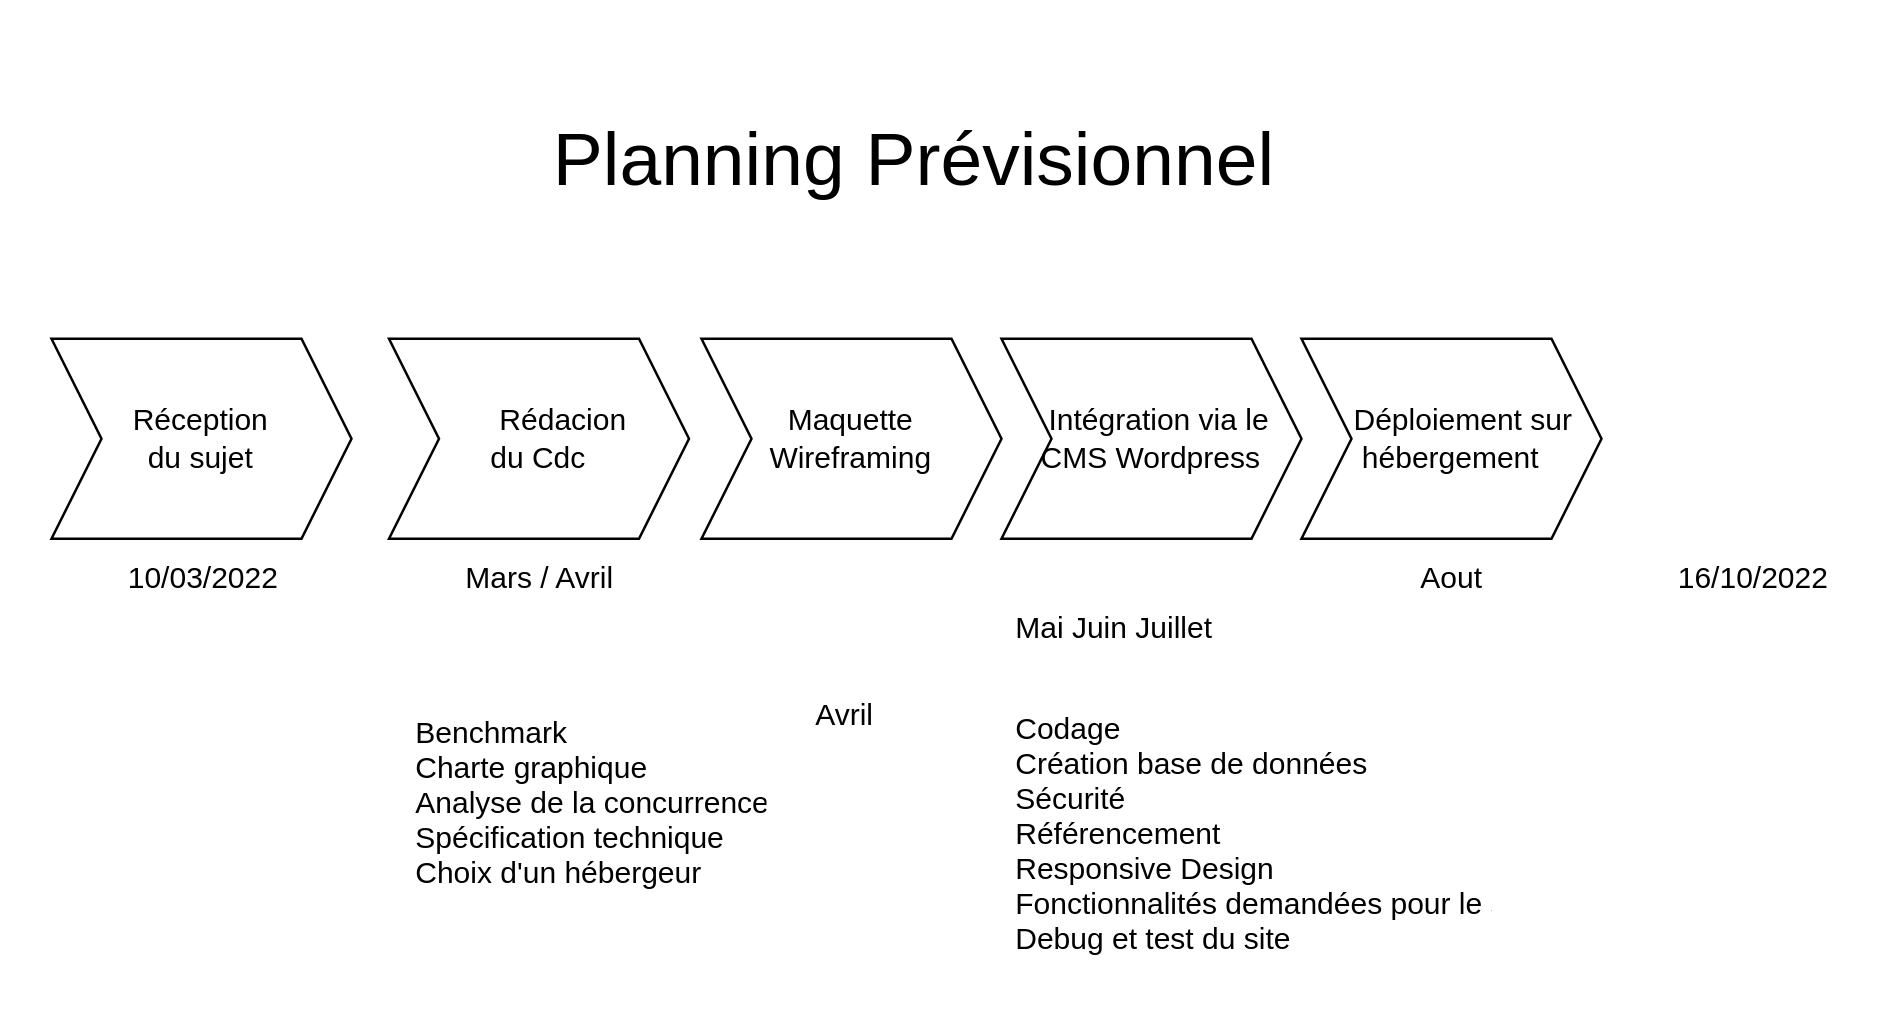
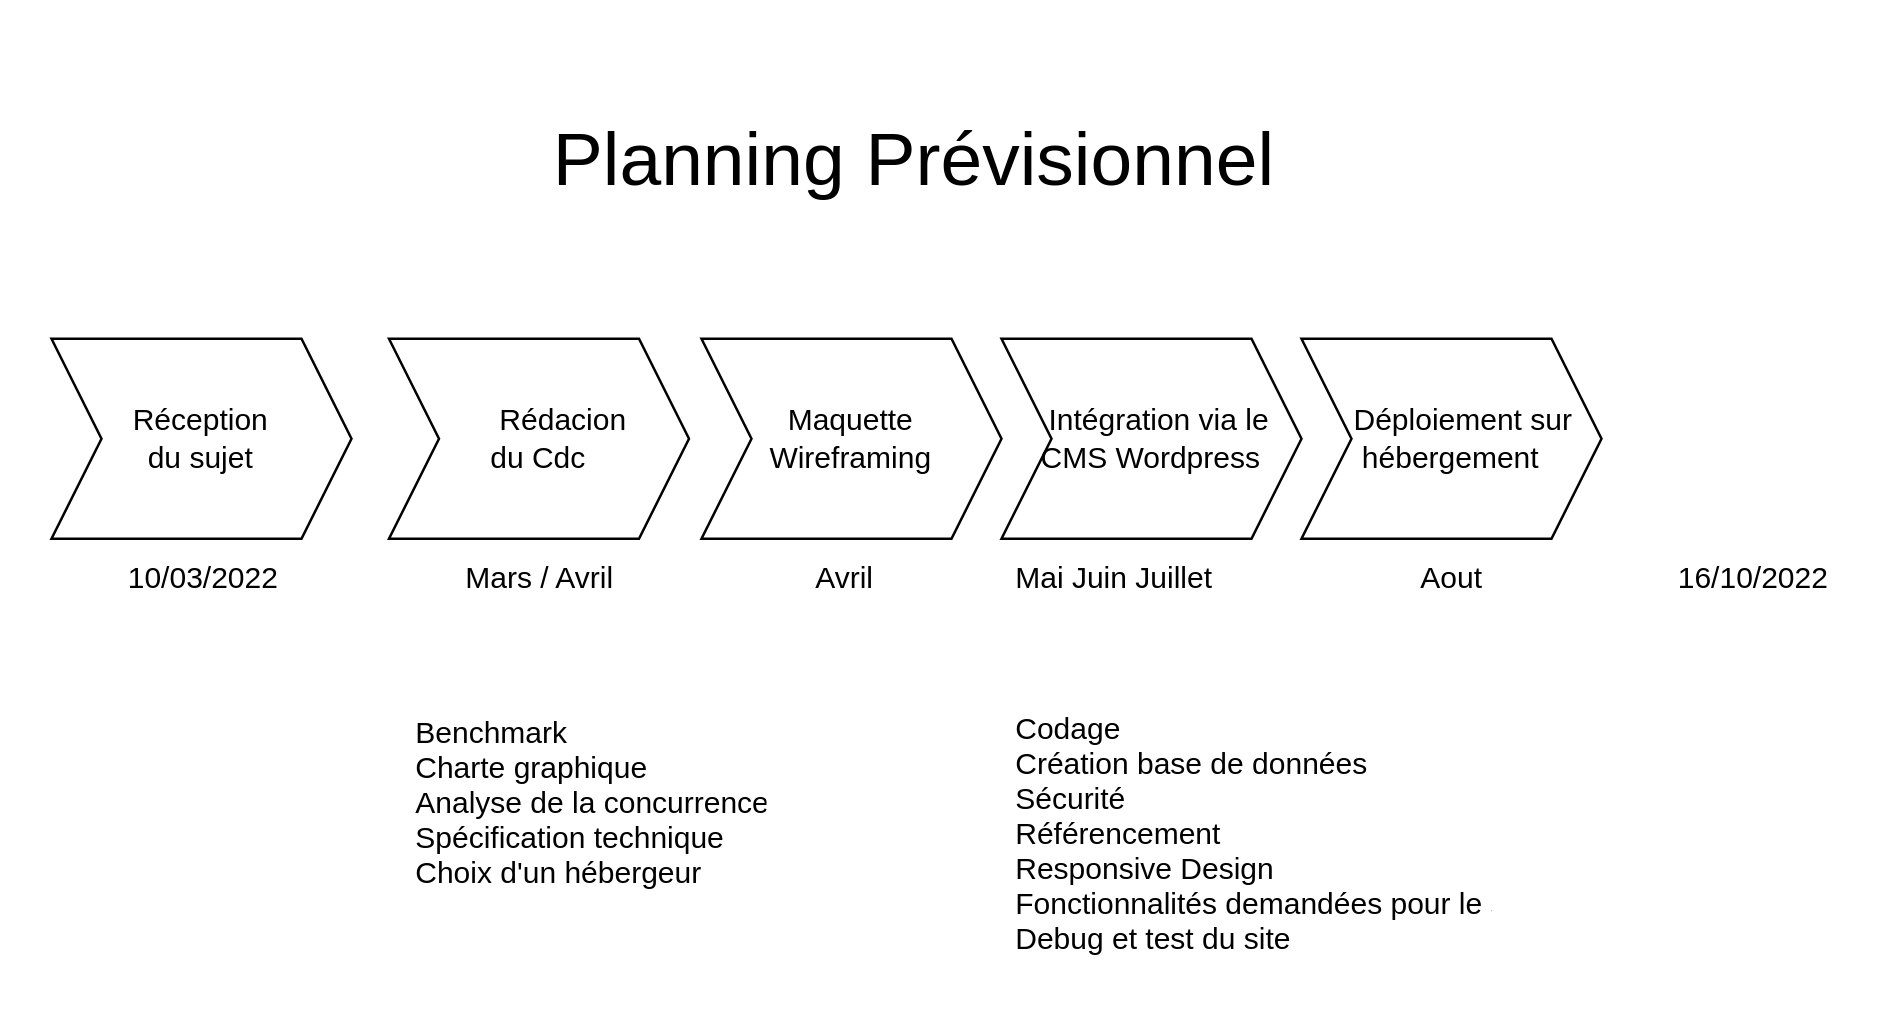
node "Mai Juin Juillet": moved (1121, 626) -> (1121, 576)
node "Avril": moved (851, 714) -> (851, 576)
